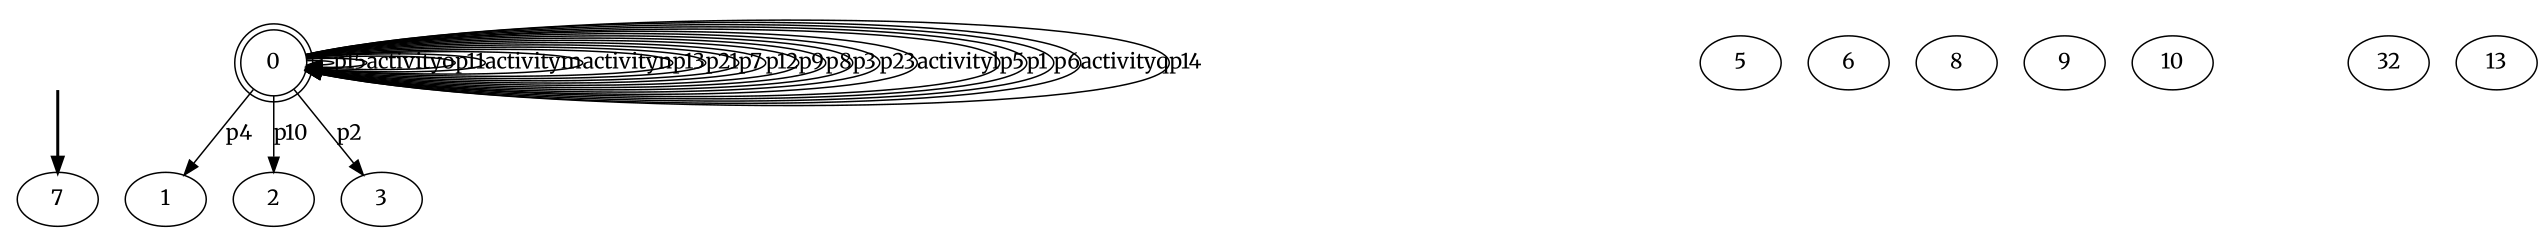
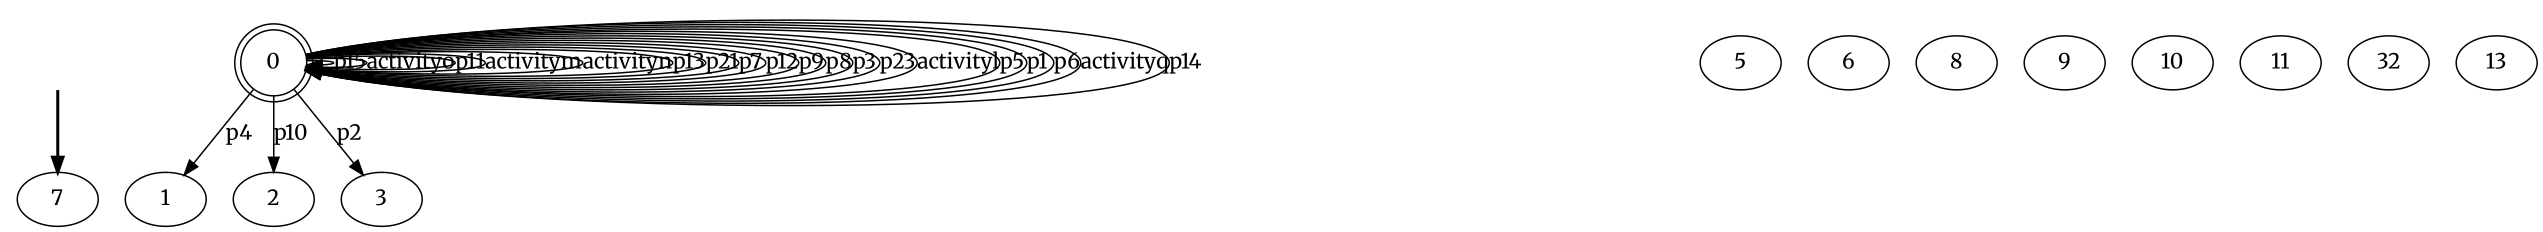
node "11": added
